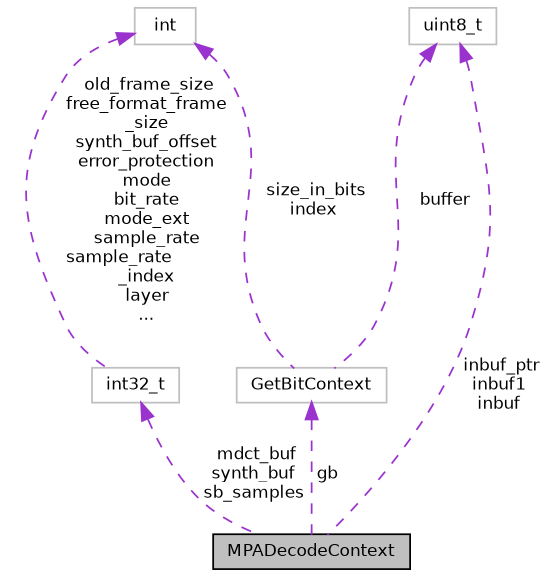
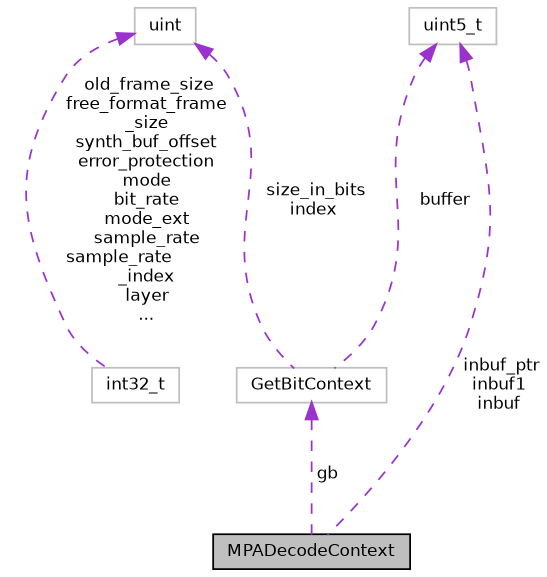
node "int": label "int" -> "uint"
node "uint8_t": label "uint8_t" -> "uint5_t"
edge "MPADecodeContext" -> "int32_t": removed, label "mdct_buf synth_buf sb_samples"
